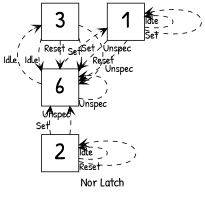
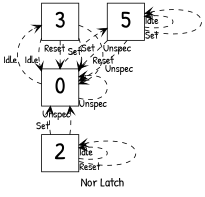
node "1": label "1" -> "5"
node "6": label "6" -> "0"
